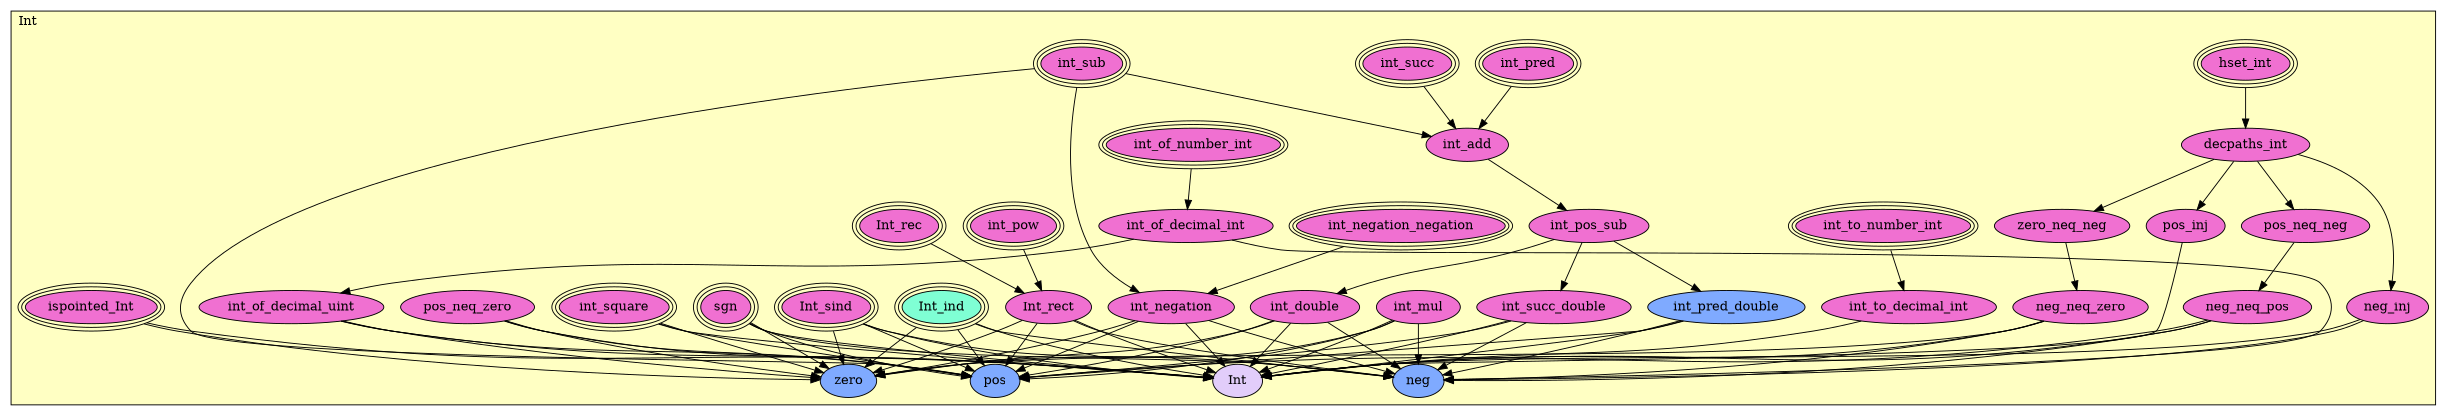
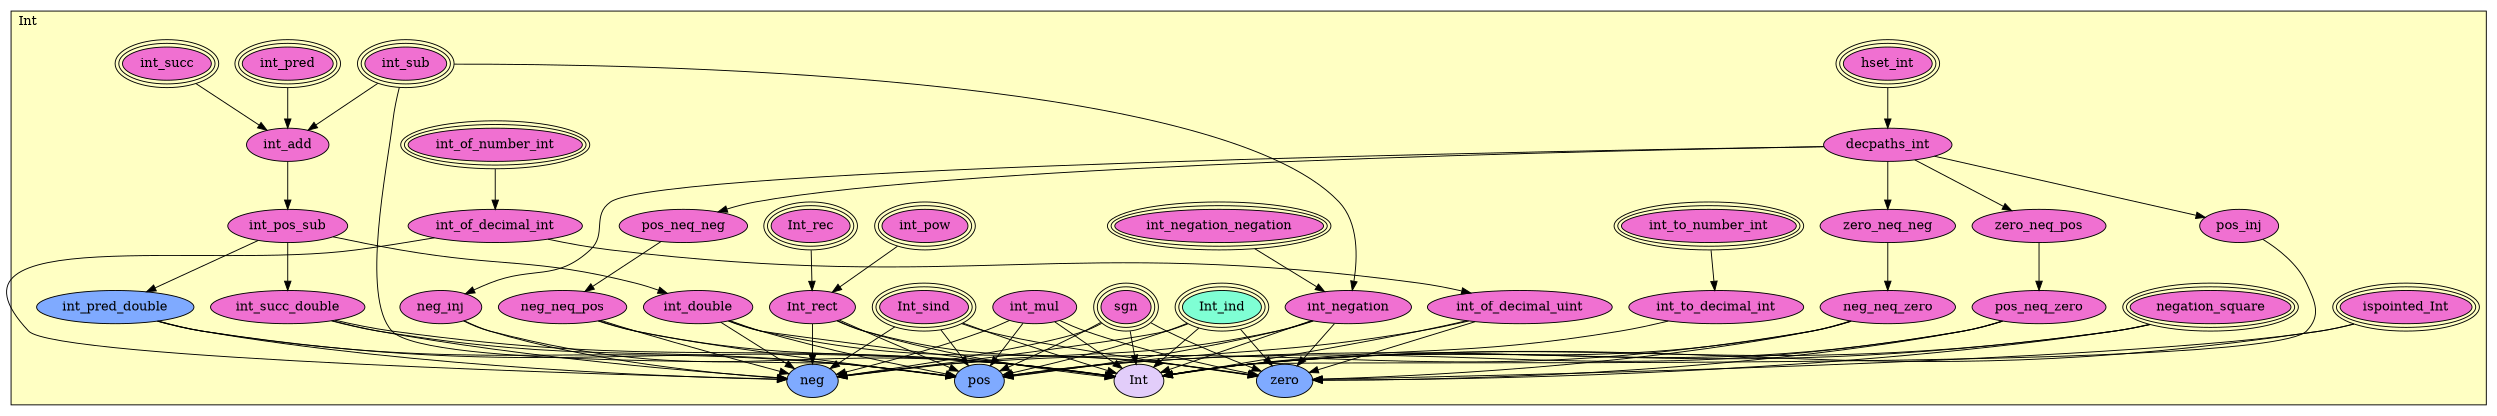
node "zero_neq_pos": added
node "int_square": label "int_square" -> "negation_square"
